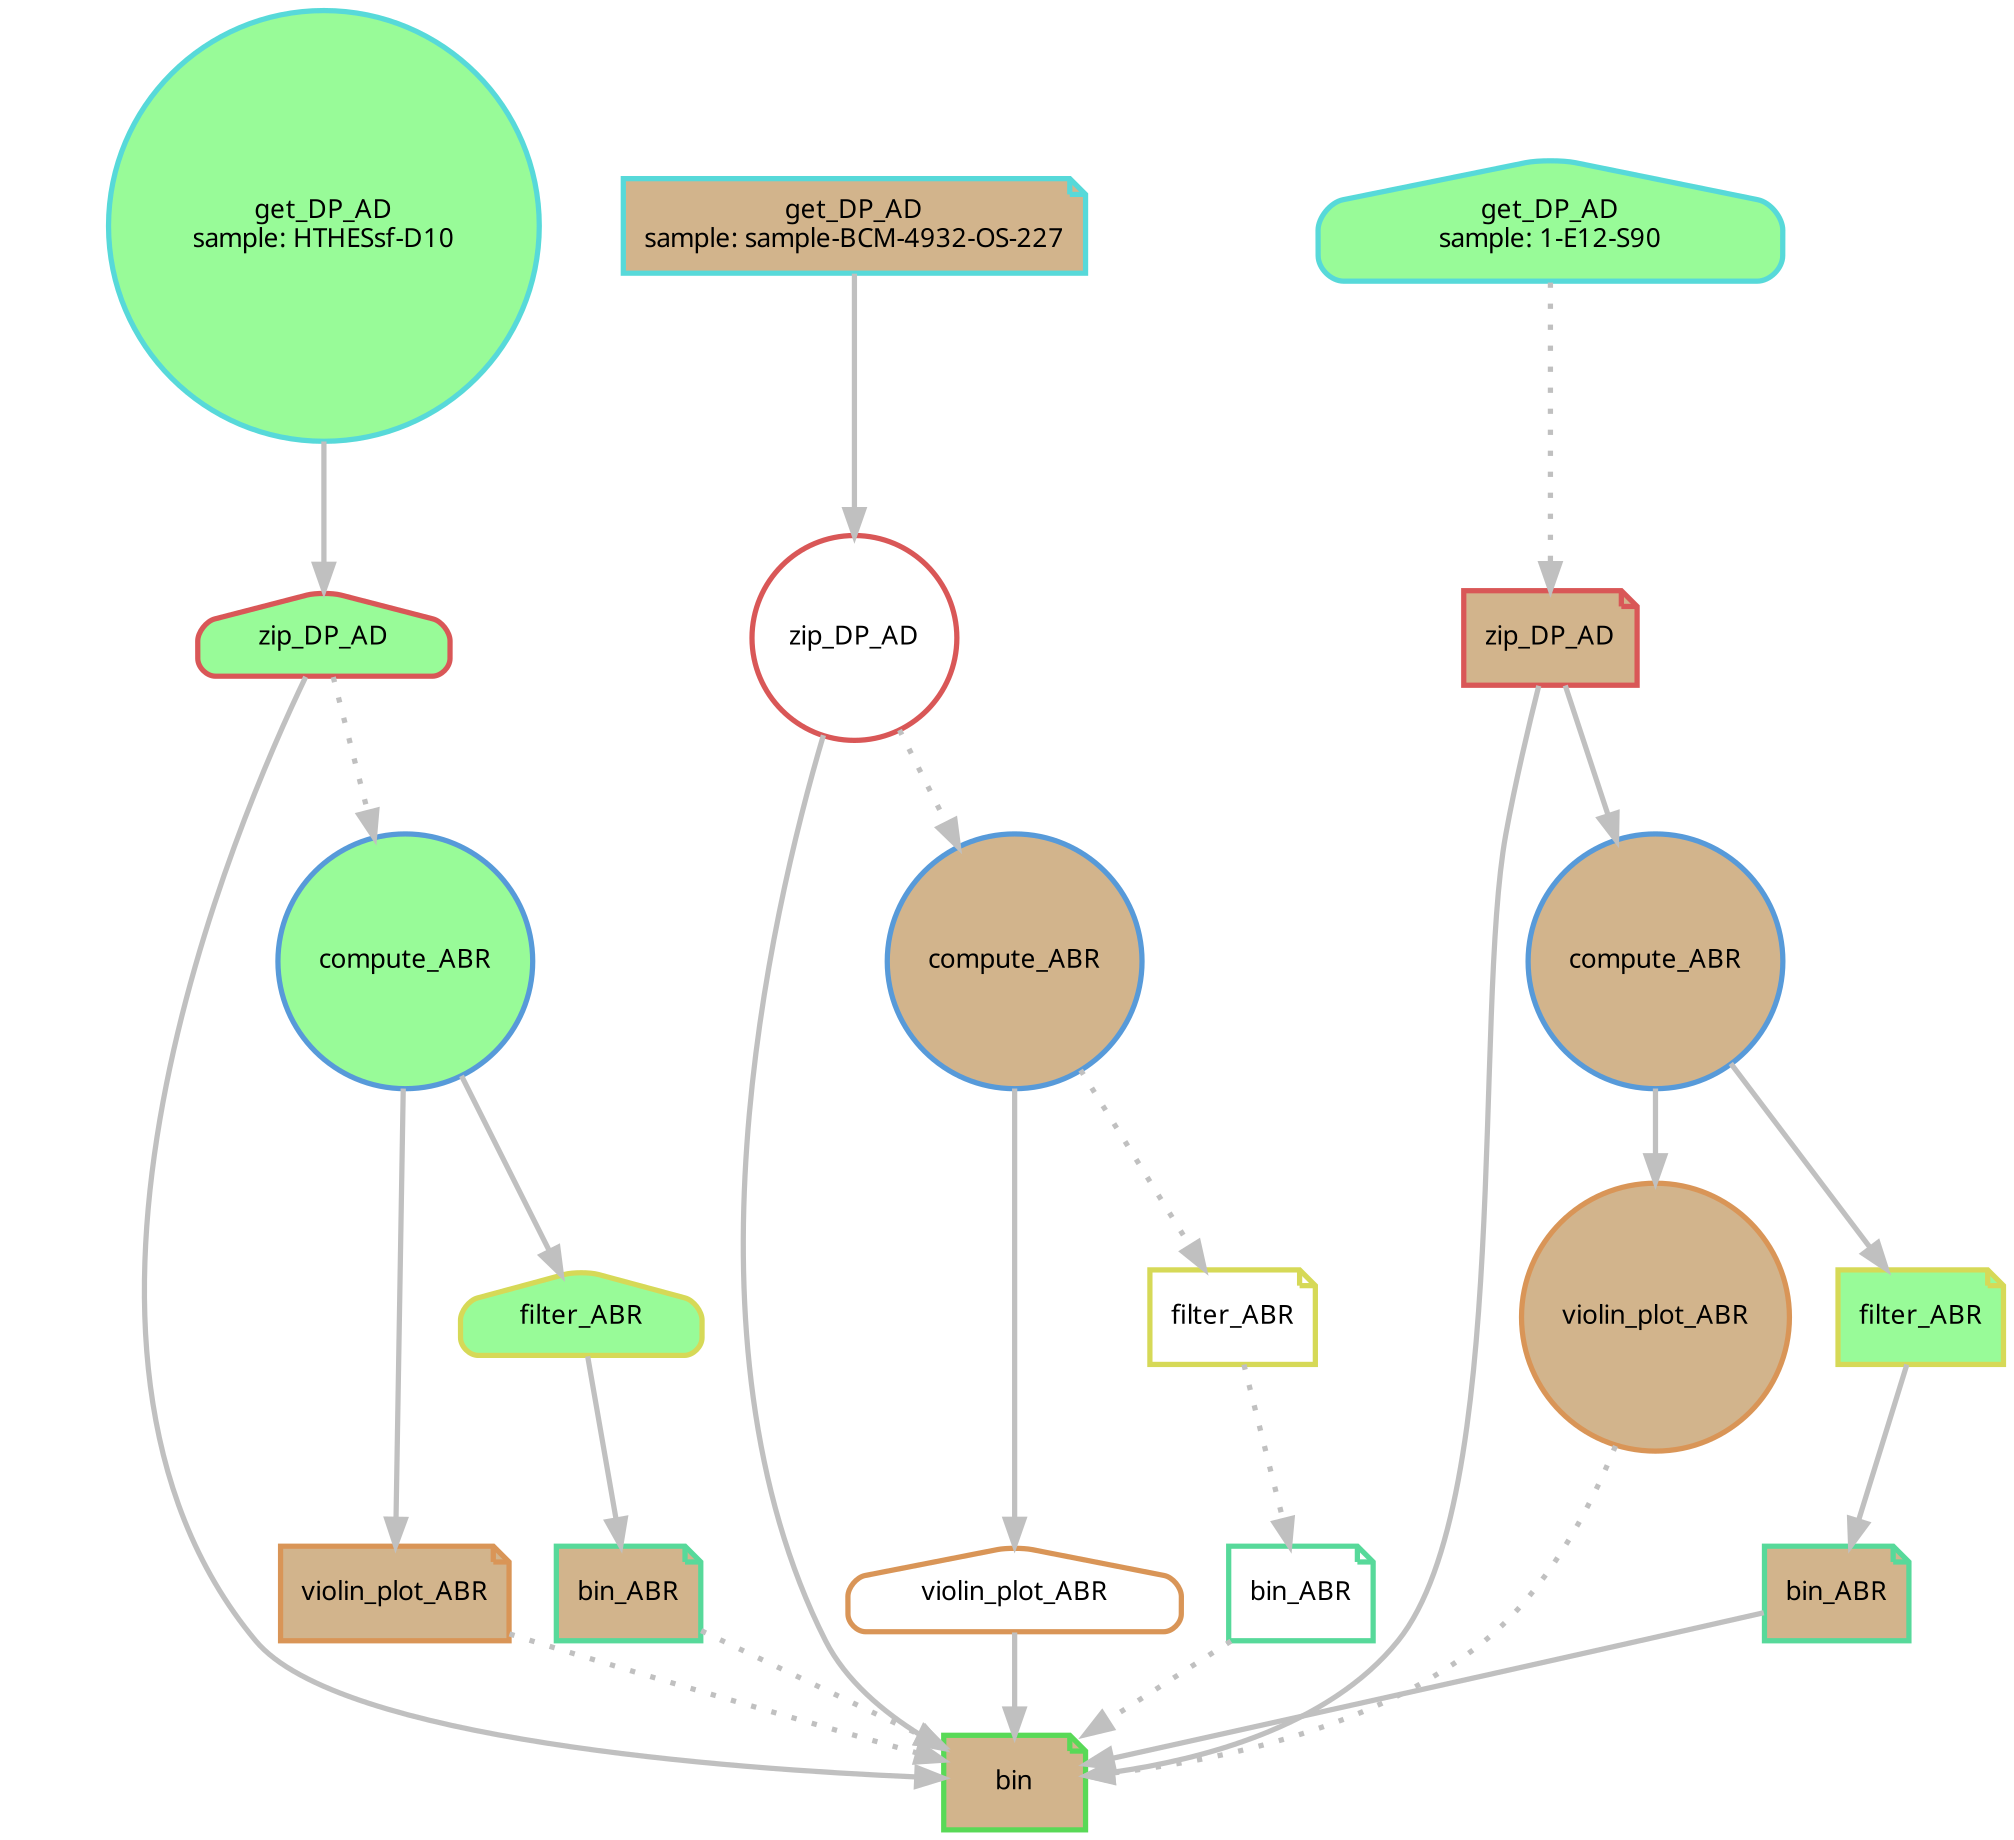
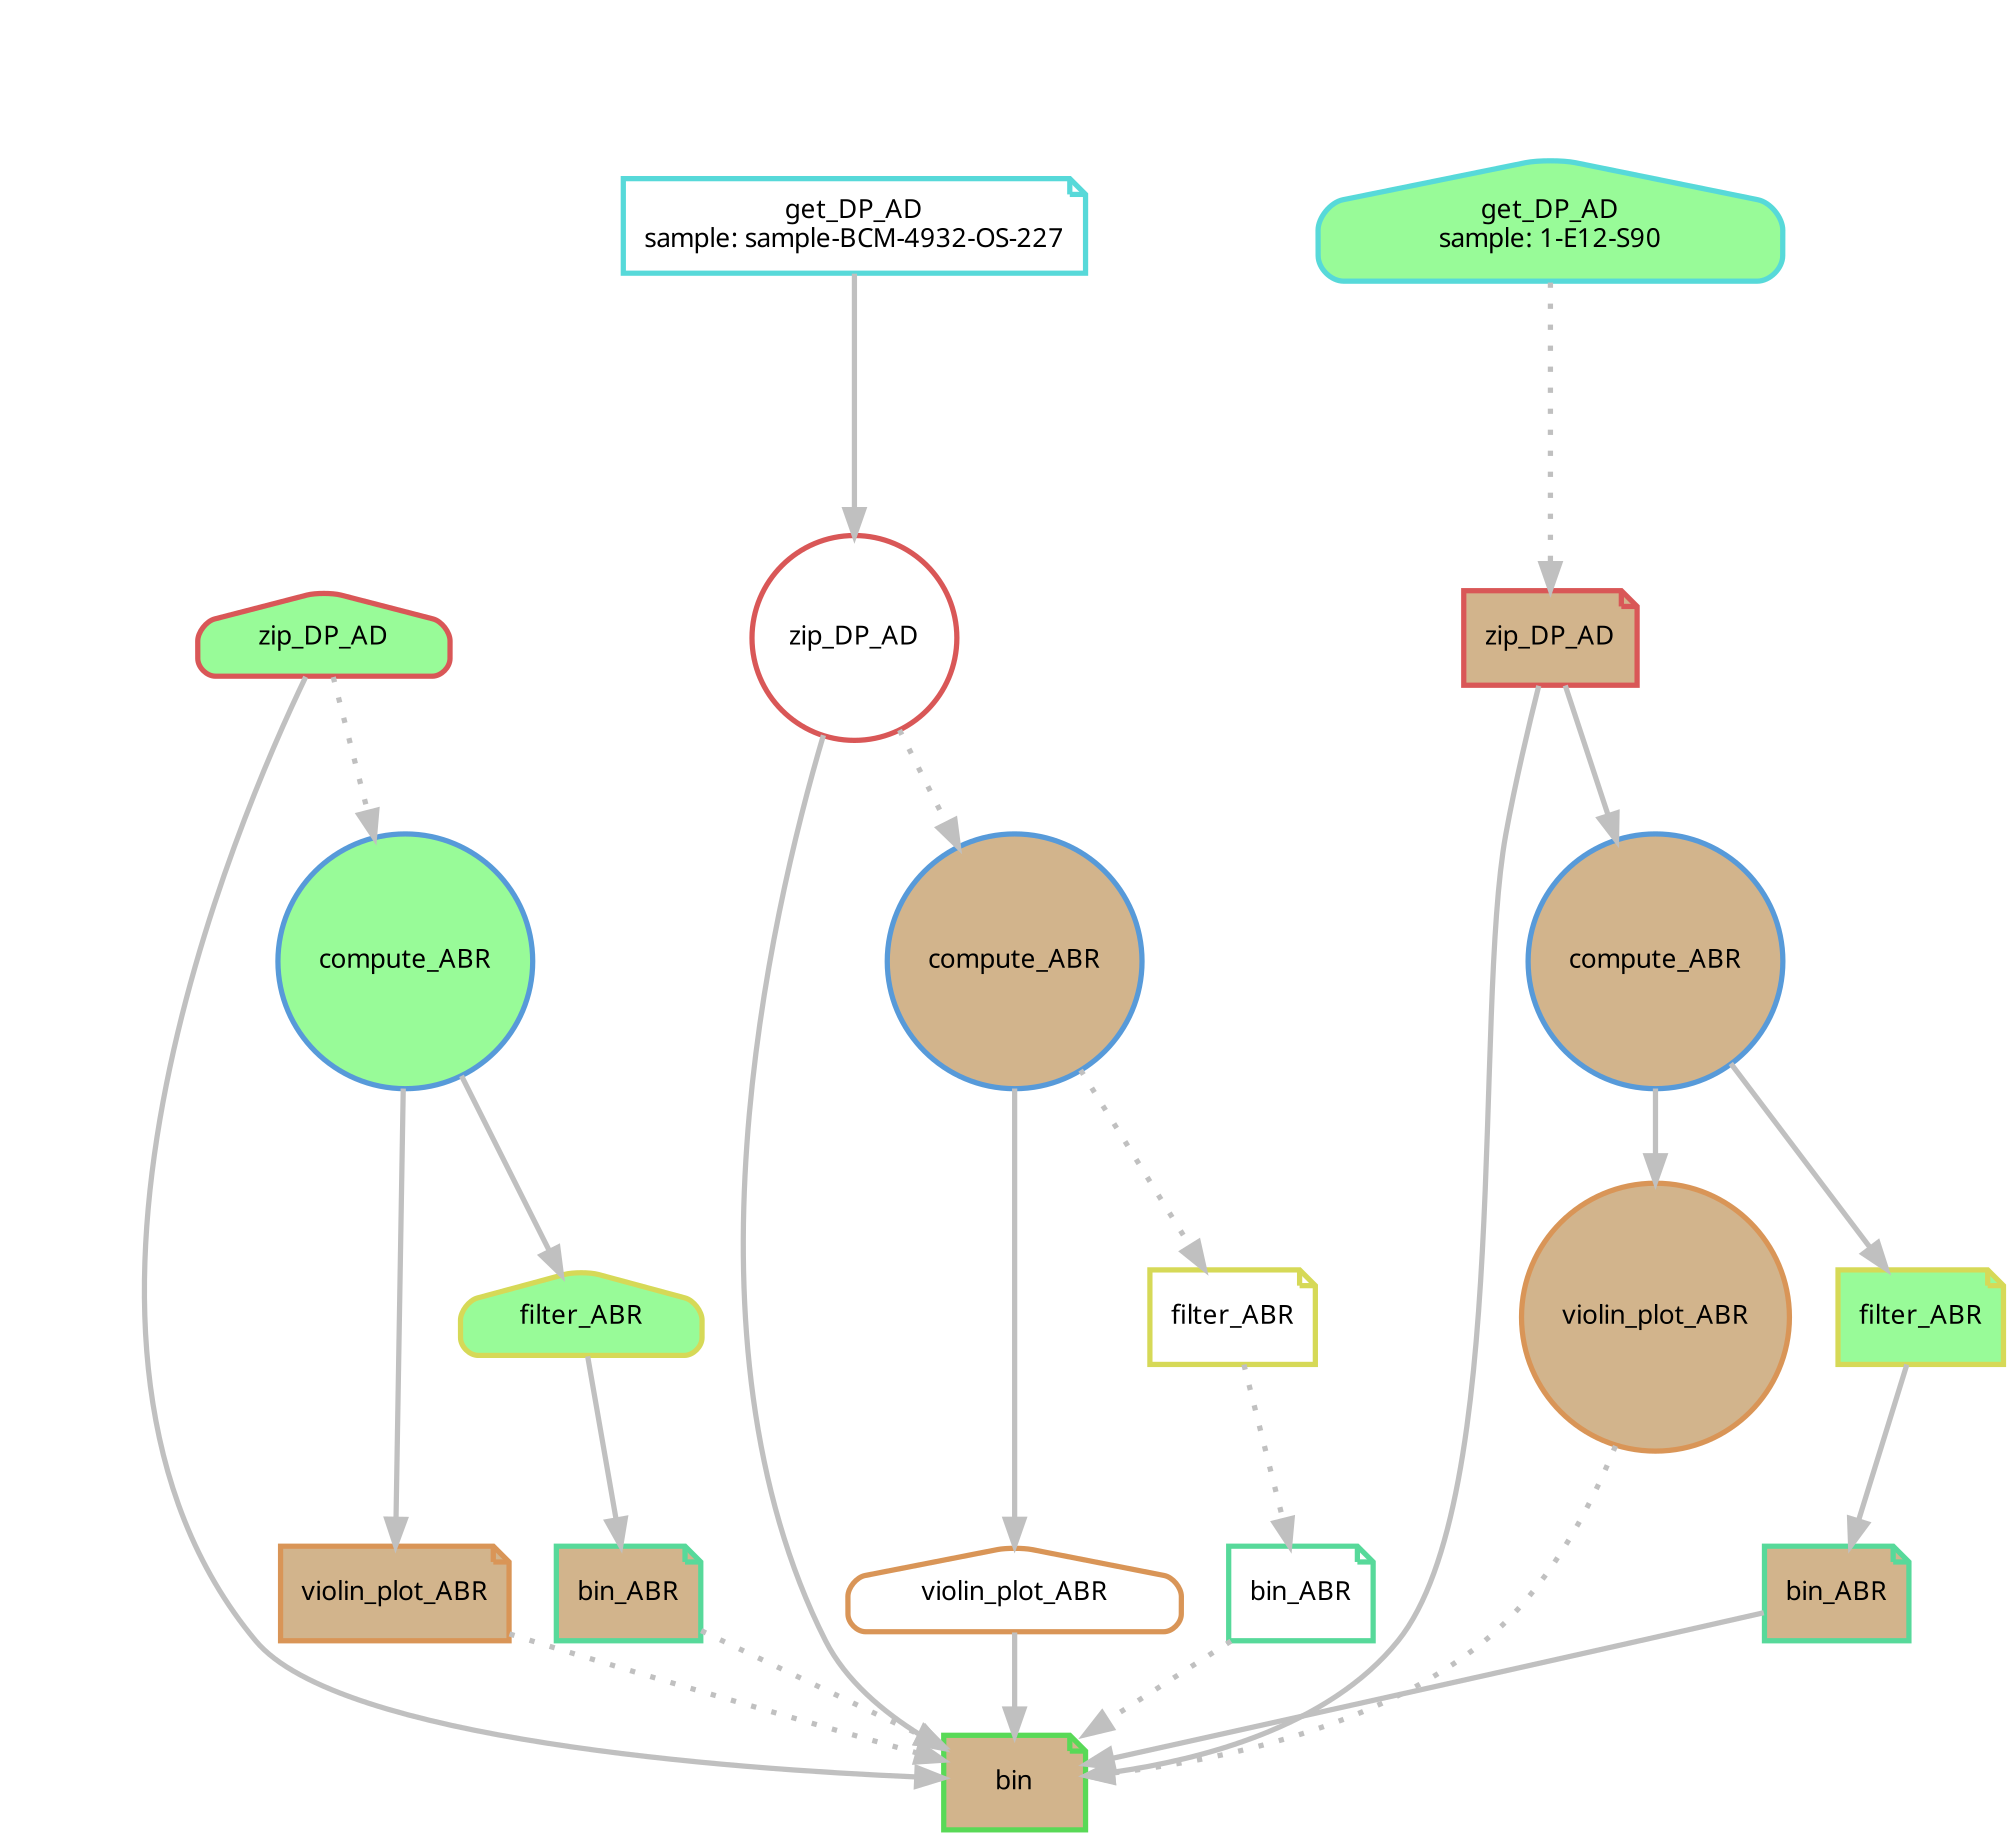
node "get_DP_AD sample: HTHESsf-D10": removed
node "get_DP_AD sample: sample-BCM-4932-OS-227": fillcolor tan -> white
